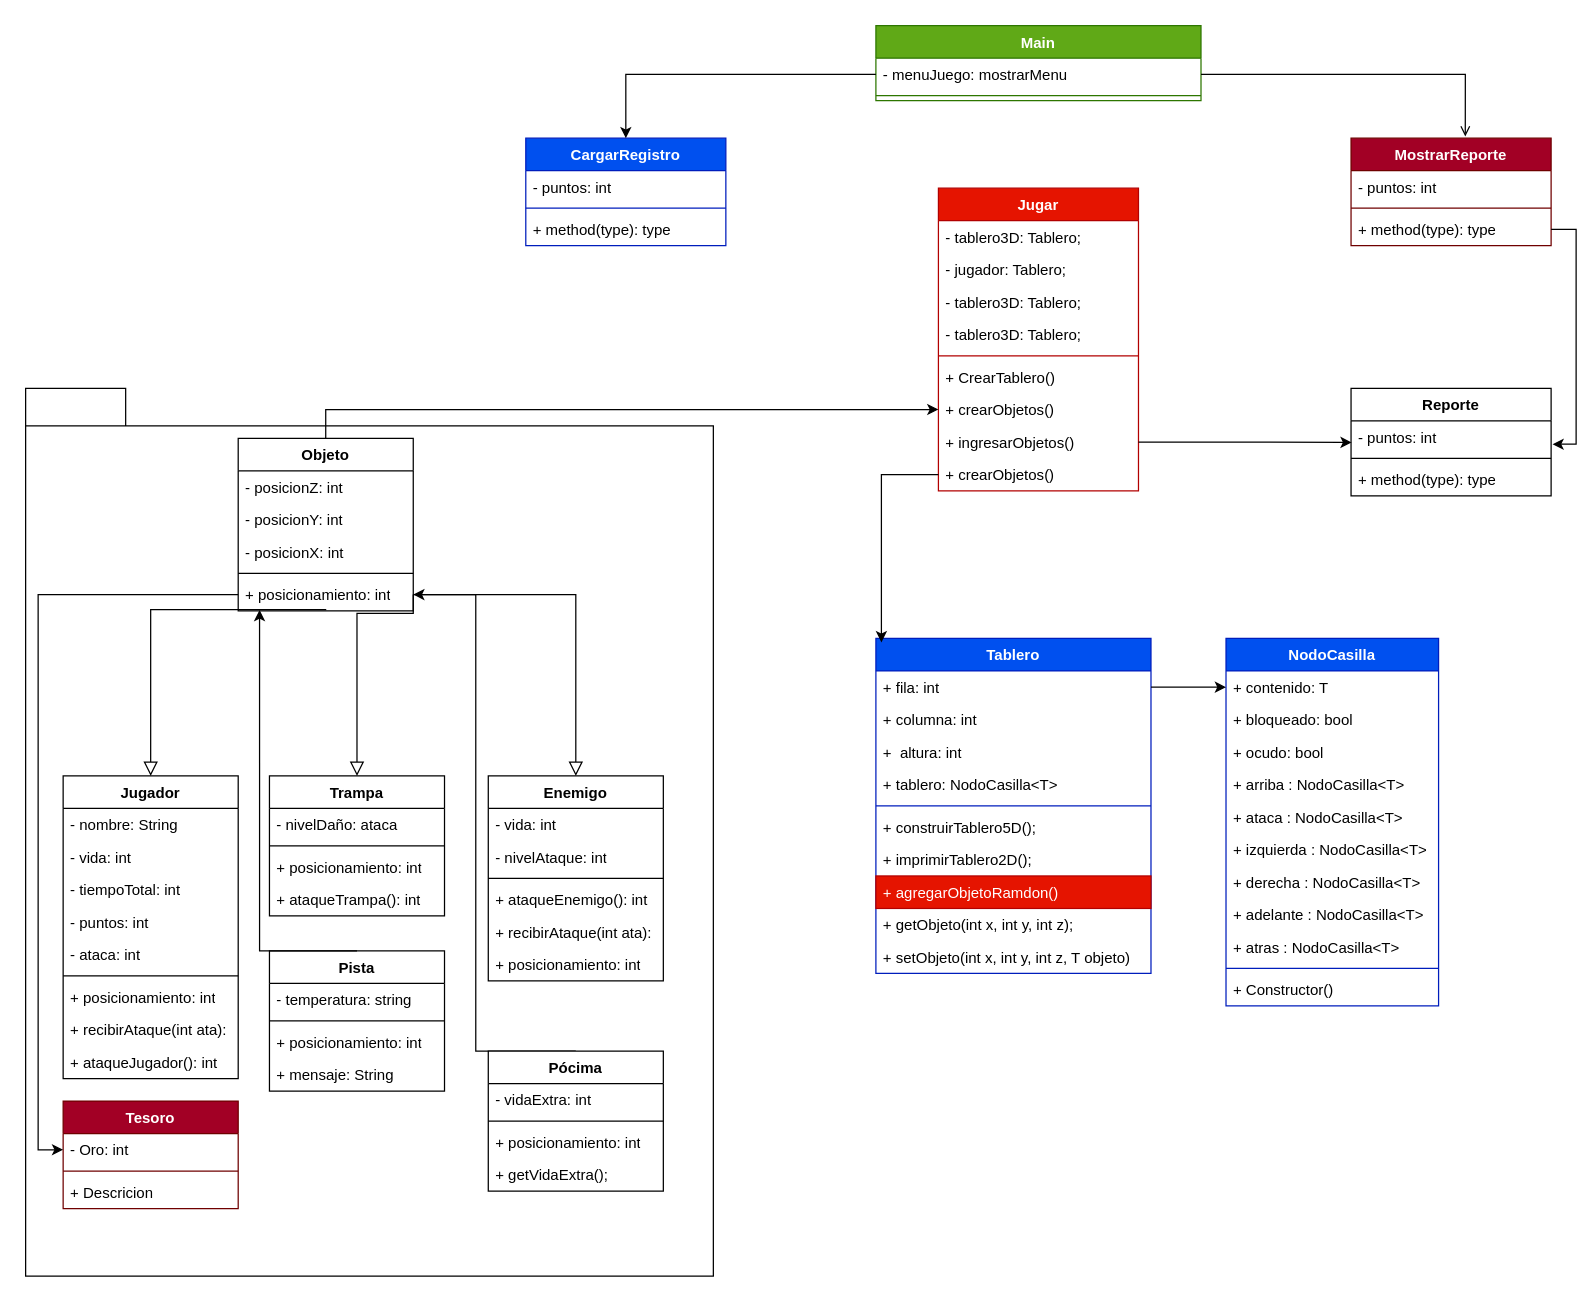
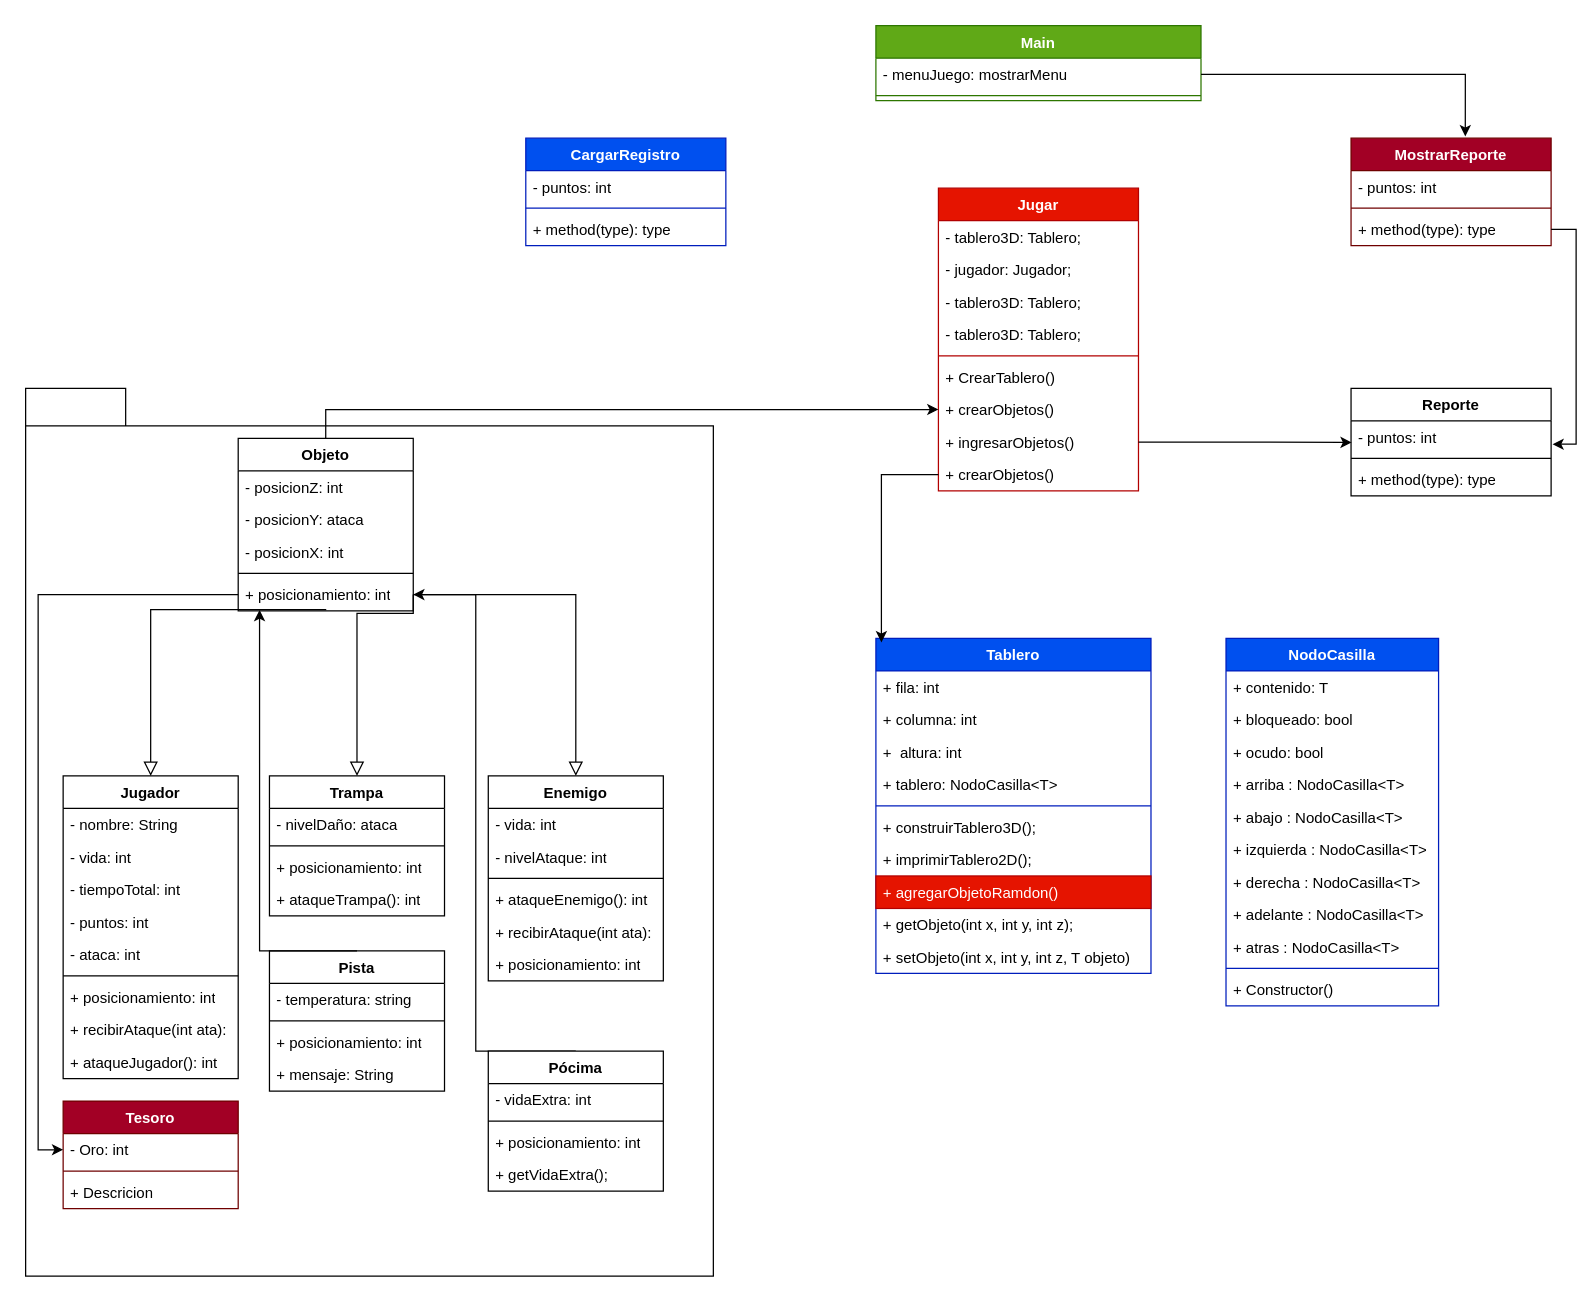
edge "- menuJuego: mostrarMenu" -> "CargarRegistro": removed
edge "- menuJuego: mostrarMenu" -> "MostrarReporte": arrowhead open -> classic
node "- jugador: Tablero;": label "- jugador: Tablero;" -> "- jugador: Jugador;"
node "- posicionY: int": label "- posicionY: int" -> "- posicionY: ataca"
edge "+ fila: int" -> "+ contenido: T": removed
node "+ ataca : NodoCasilla<T>": label "+ ataca : NodoCasilla<T>" -> "+ abajo : NodoCasilla<T>"
node "+ construirTablero5D();": label "+ construirTablero5D();" -> "+ construirTablero3D();"
